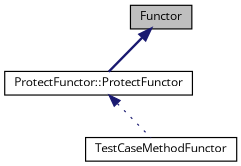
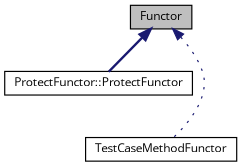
edge "TestCaseMethodFunctor" -> "ProtectFunctor::ProtectFunctor": now "TestCaseMethodFunctor" -> "Functor"
